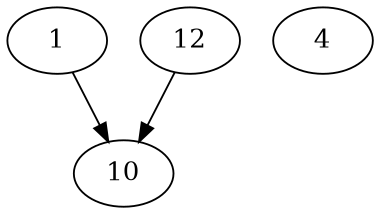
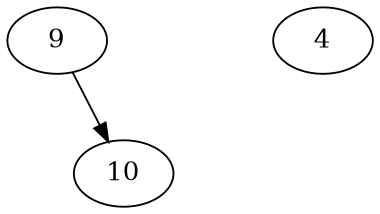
node "1": label "1" -> "9"
node "12": removed
